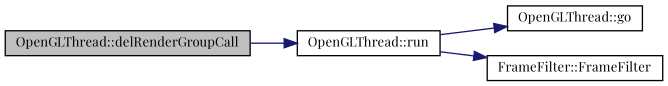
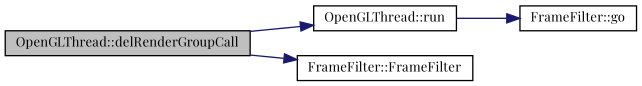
node "OpenGLThread::go": label "OpenGLThread::go" -> "FrameFilter::go"
edge "OpenGLThread::run" -> "FrameFilter::FrameFilter": now "OpenGLThread::delRenderGroupCall" -> "FrameFilter::FrameFilter"
